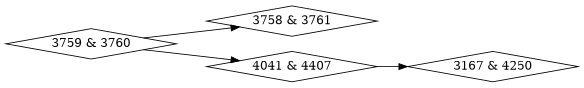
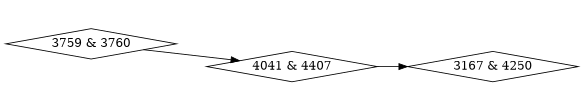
node "3758 & 3761": removed
